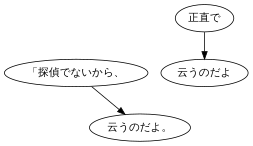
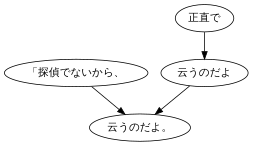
edge "云うのだよ" -> "云うのだよ。": added
